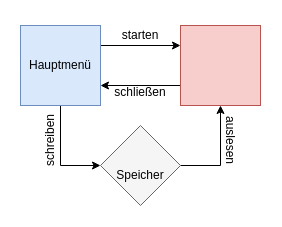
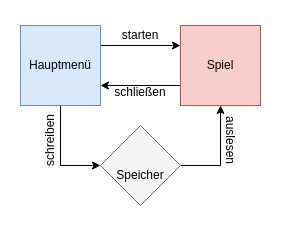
node "Spiel": added
